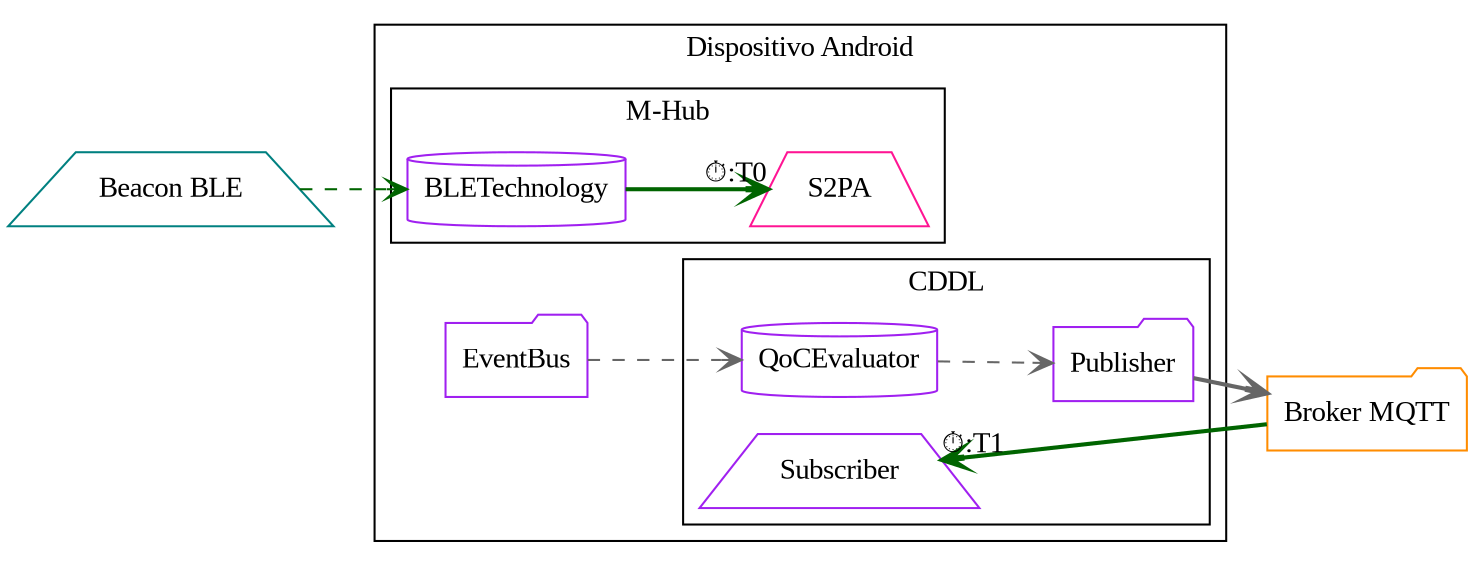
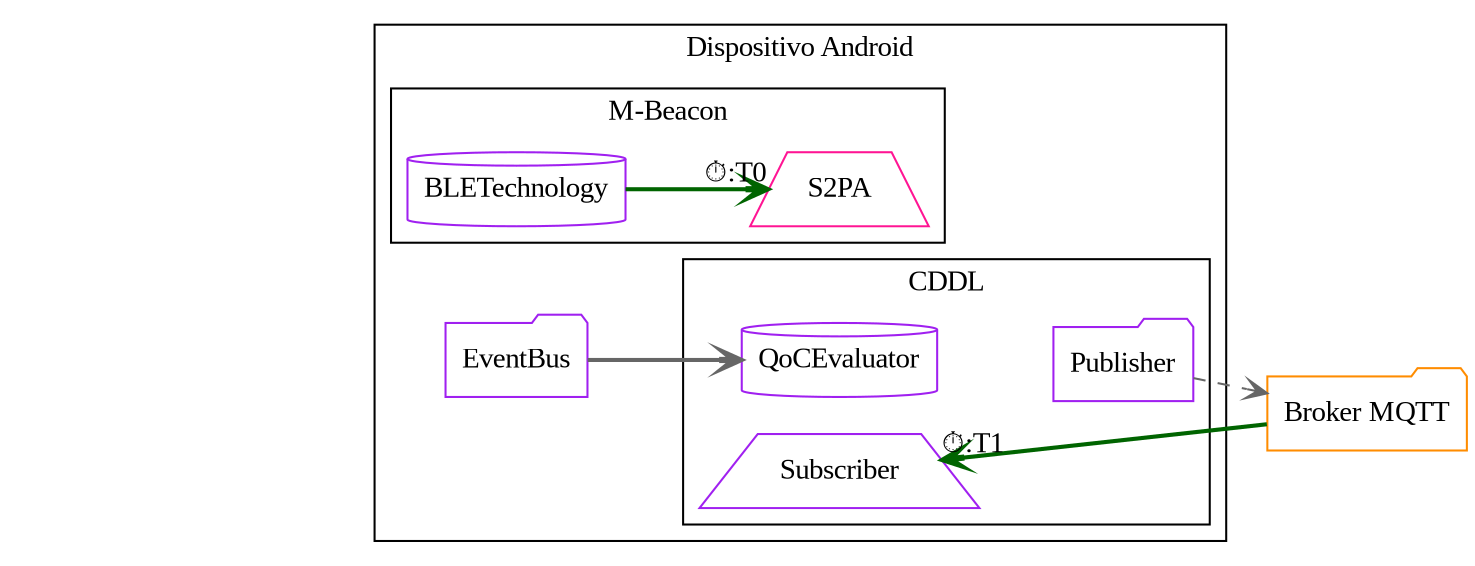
cluster "M-Hub": label "M-Hub" -> "M-Beacon"
node "Beacon BLE": removed
edge "EventBus" -> "QoCEvaluator": style dashed -> bold
edge "QoCEvaluator" -> "Publisher": removed
edge "Publisher" -> "Broker MQTT": style bold -> dashed
